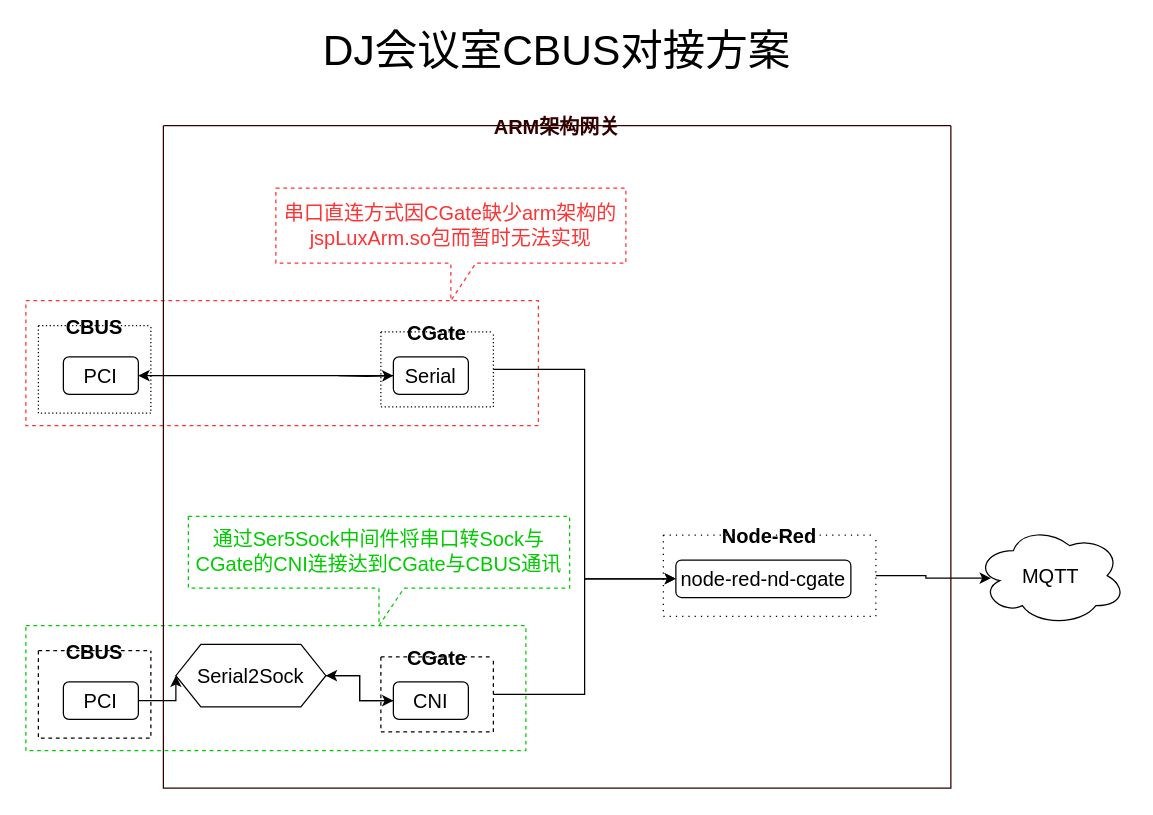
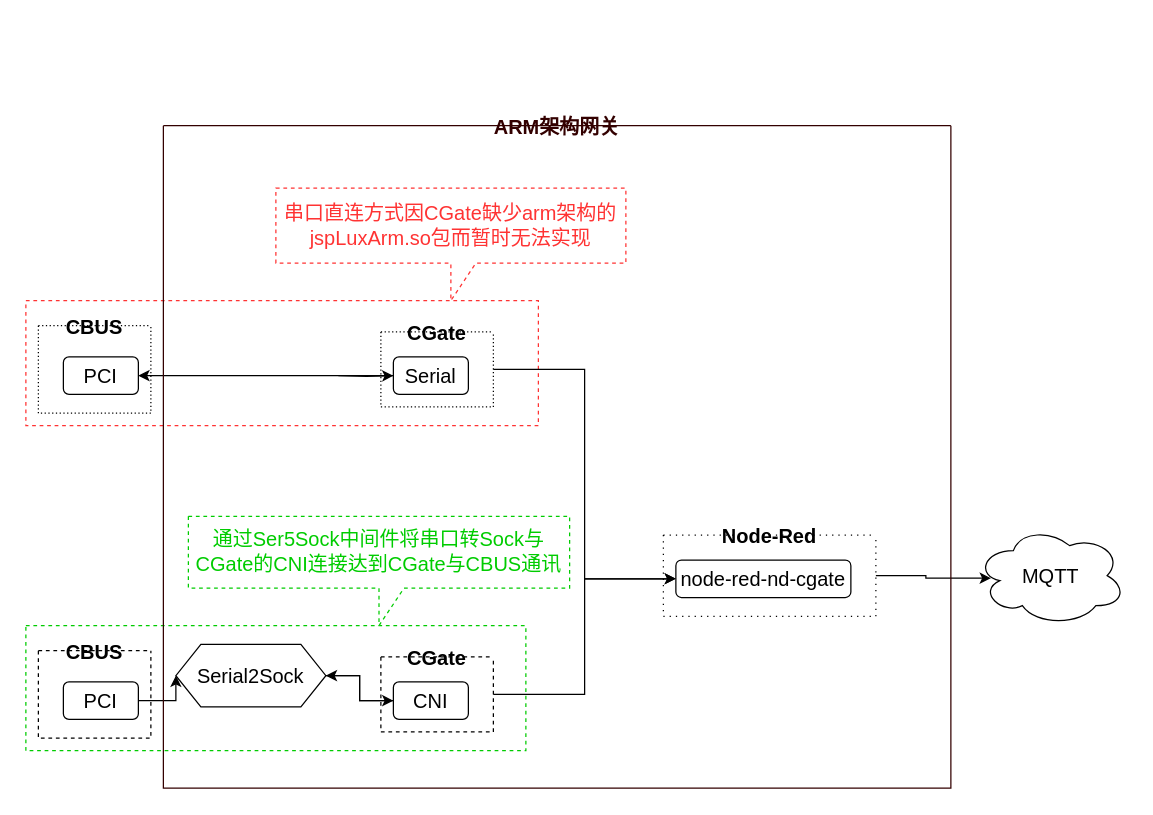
node "DJ会议室CBUS对接方案": removed
